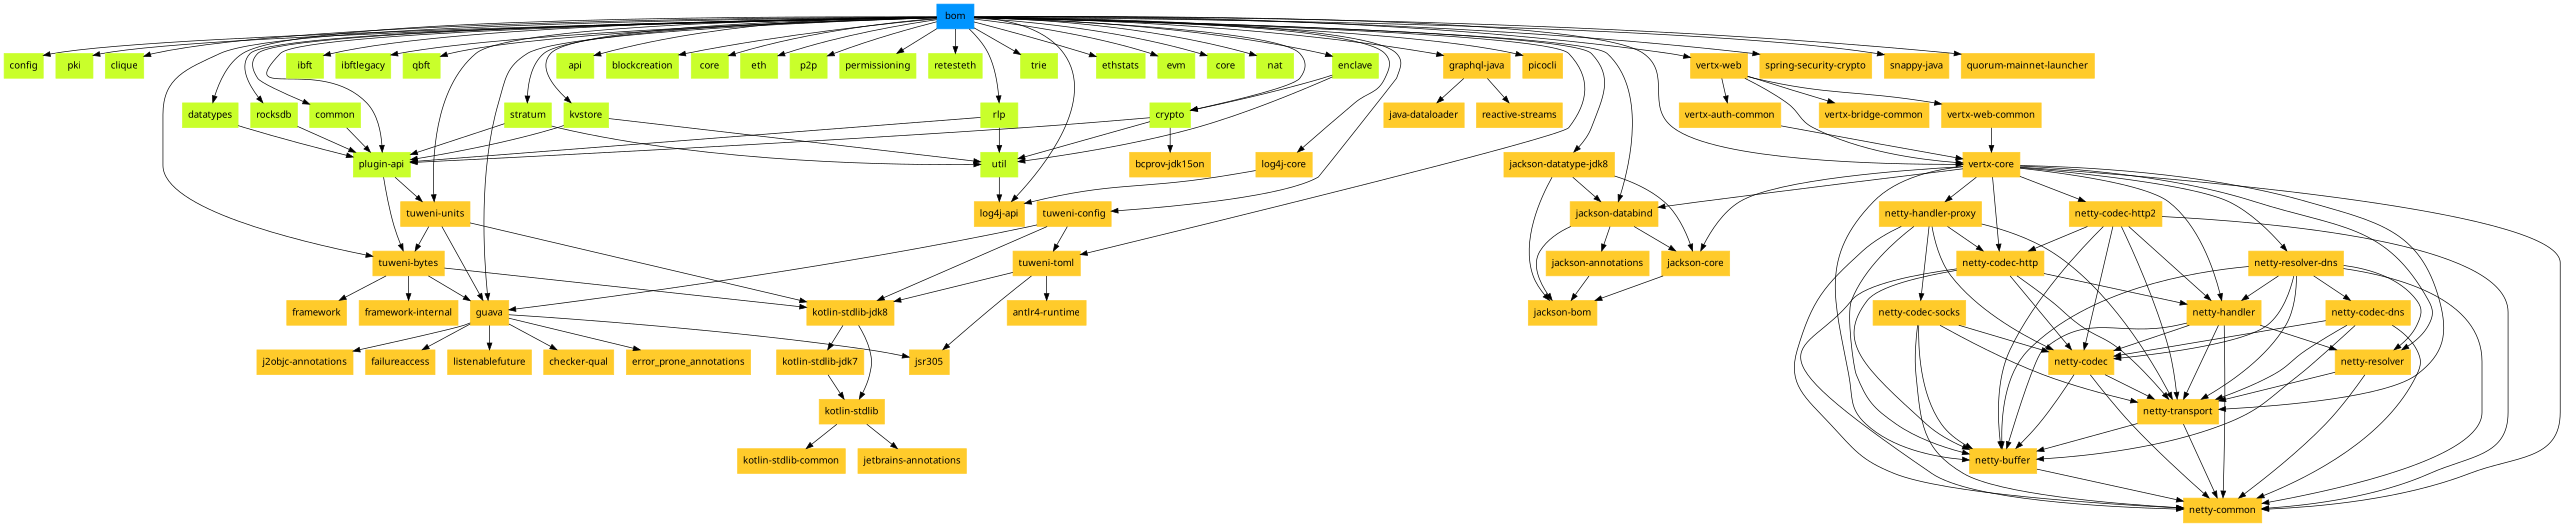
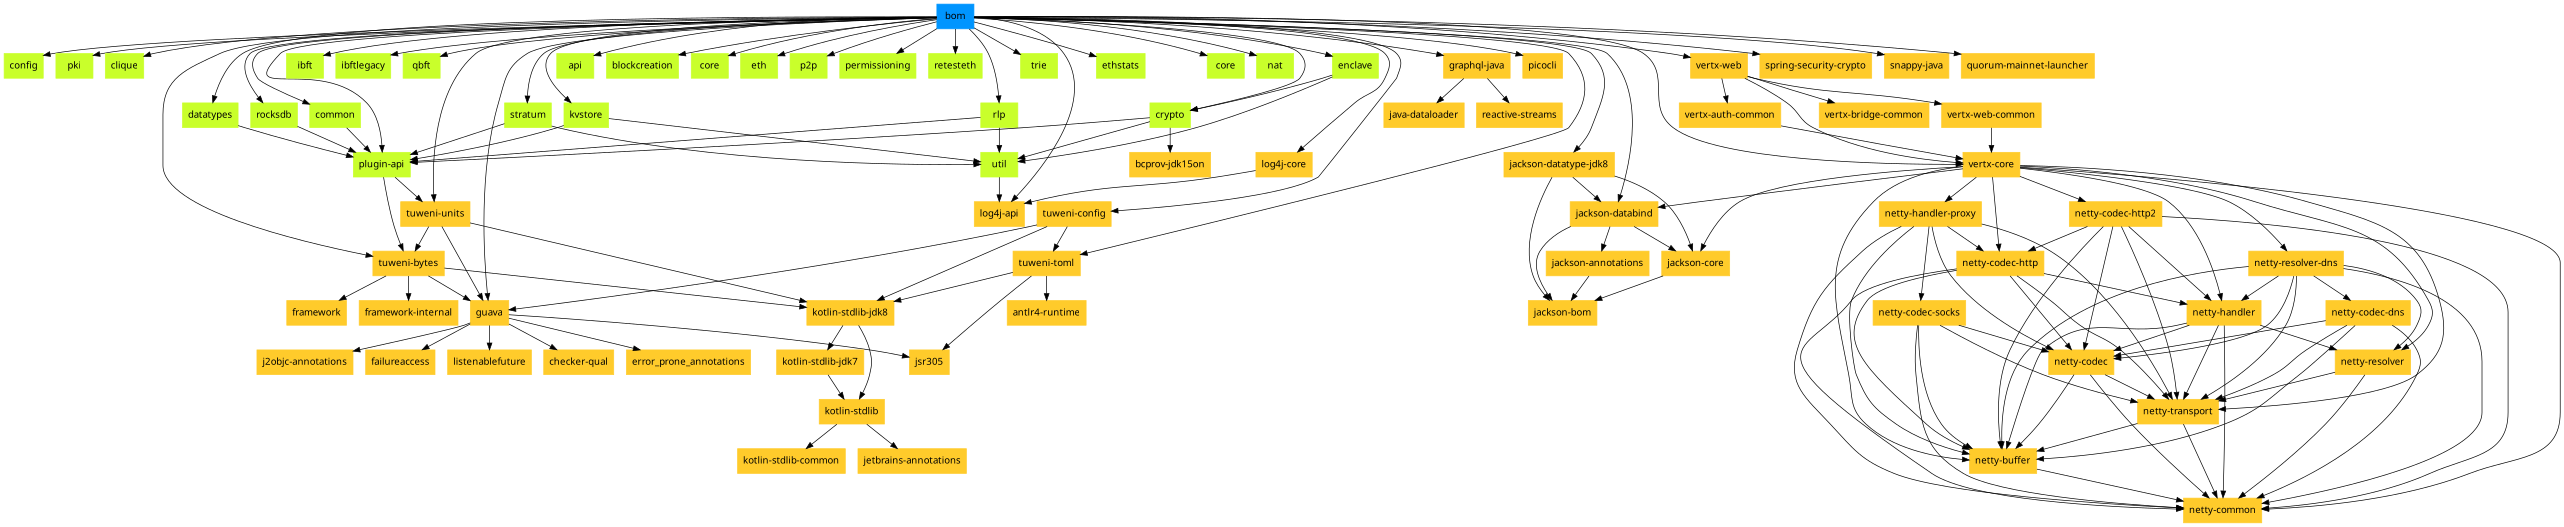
node "evm": removed
